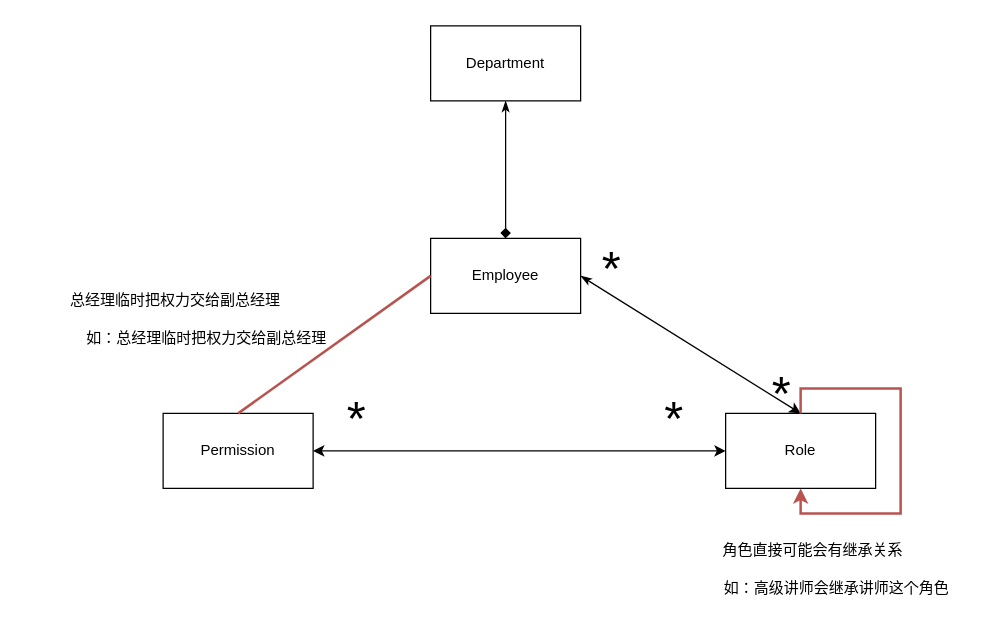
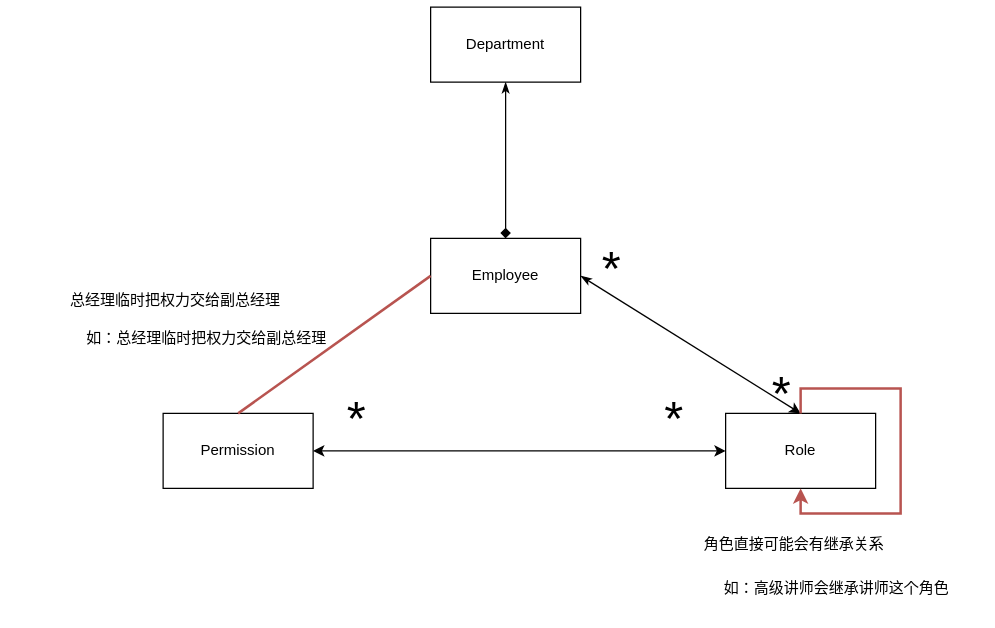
node "Department": moved (506, 63) -> (506, 44)
node "角色直接可能会有继承关系": moved (813, 551) -> (794, 544)
